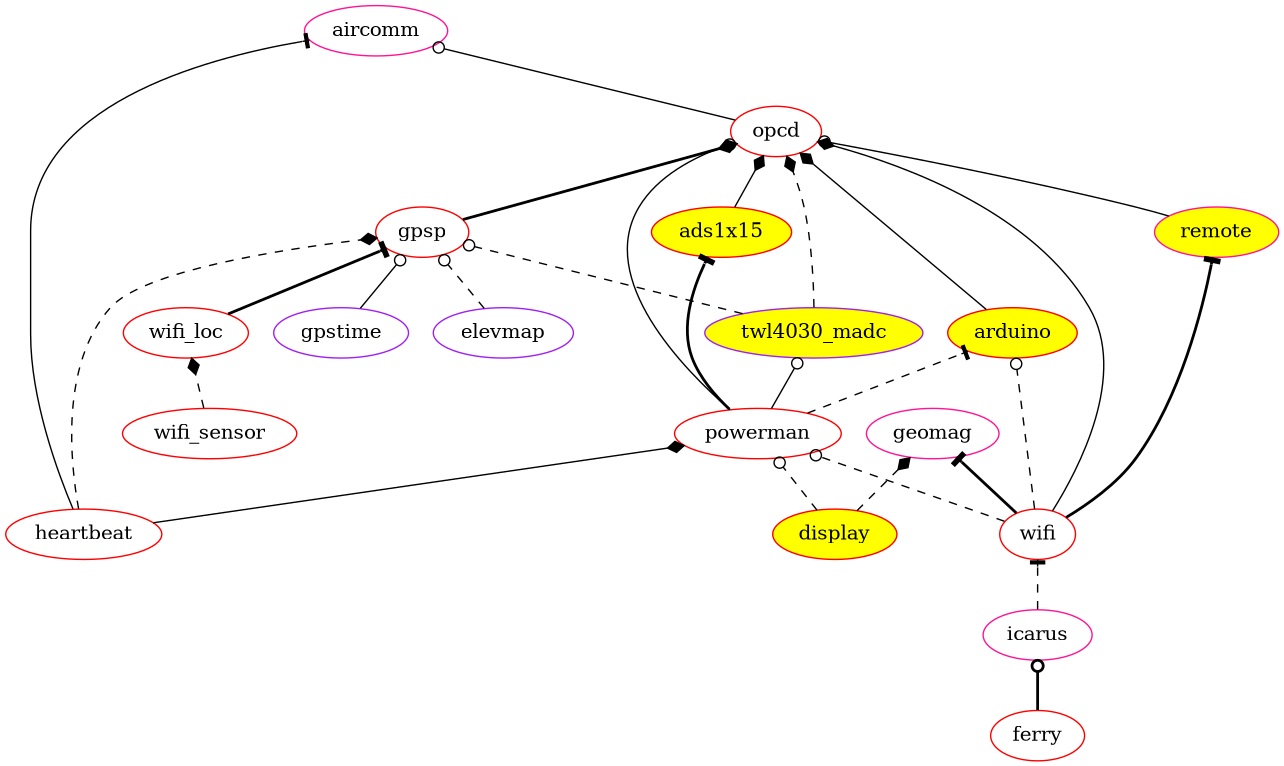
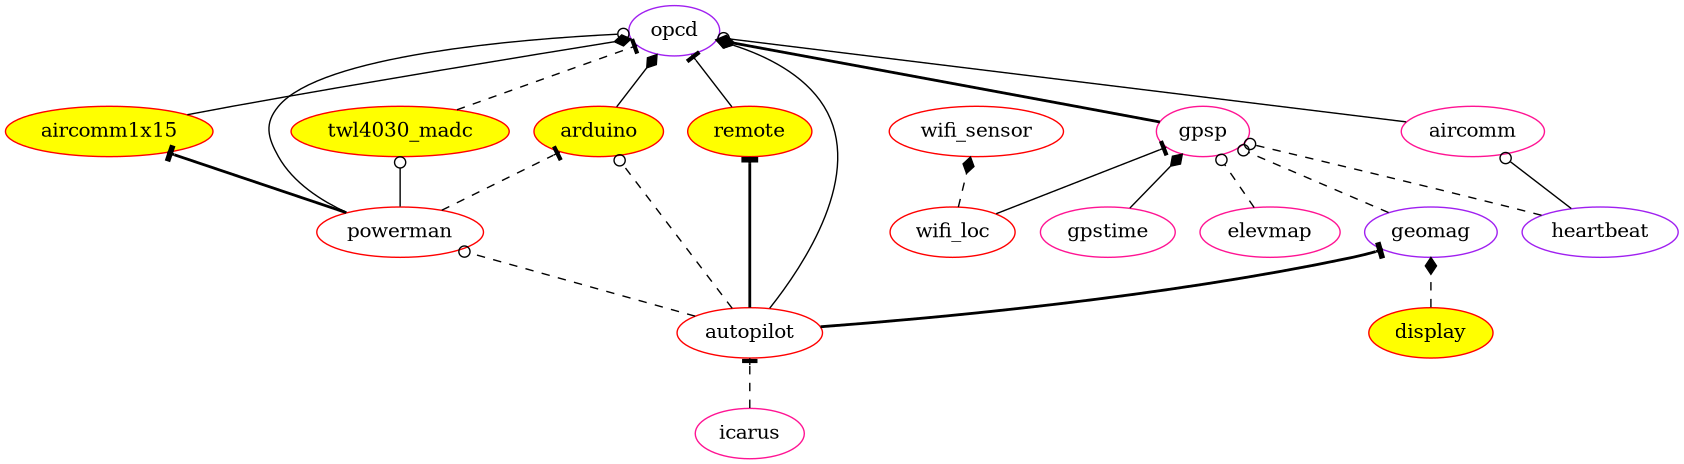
edge "opcd" -> "aircomm": reversed
node "opcd": color red -> purple
edge "remote" -> "opcd": arrowhead odot -> tee
edge "heartbeat" -> "aircomm": arrowhead tee -> odot
node "gpsp": color red -> deeppink
node "ads1x15": label "ads1x15" -> "aircomm1x15"
node "remote": color deeppink -> red
edge "twl4030_madc" -> "opcd": arrowhead diamond -> tee
edge "twl4030_madc" -> "gpsp": now "geomag" -> "gpsp"
edge "wifi_loc" -> "gpsp": style bold -> solid
edge "gpstime" -> "gpsp": arrowhead odot -> diamond
edge "heartbeat" -> "gpsp": arrowhead diamond -> odot
node "gpstime": color purple -> deeppink
node "elevmap": color purple -> deeppink
node "twl4030_madc": color purple -> red
edge "wifi_sensor" -> "wifi_loc": reversed
node "geomag": color deeppink -> purple
edge "heartbeat" -> "powerman": removed
edge "display" -> "powerman": removed
node "heartbeat": color red -> purple
node "wifi": label "wifi" -> "autopilot"
node "ferry": removed
